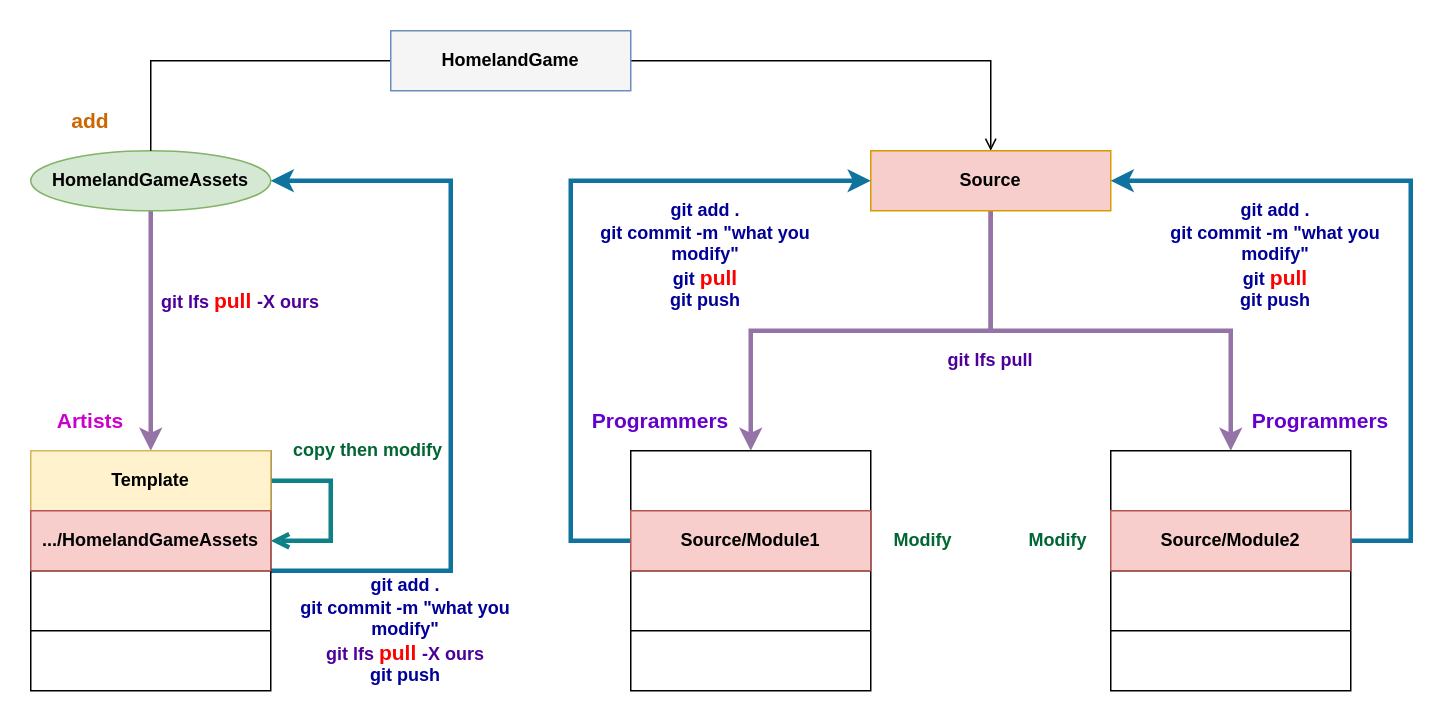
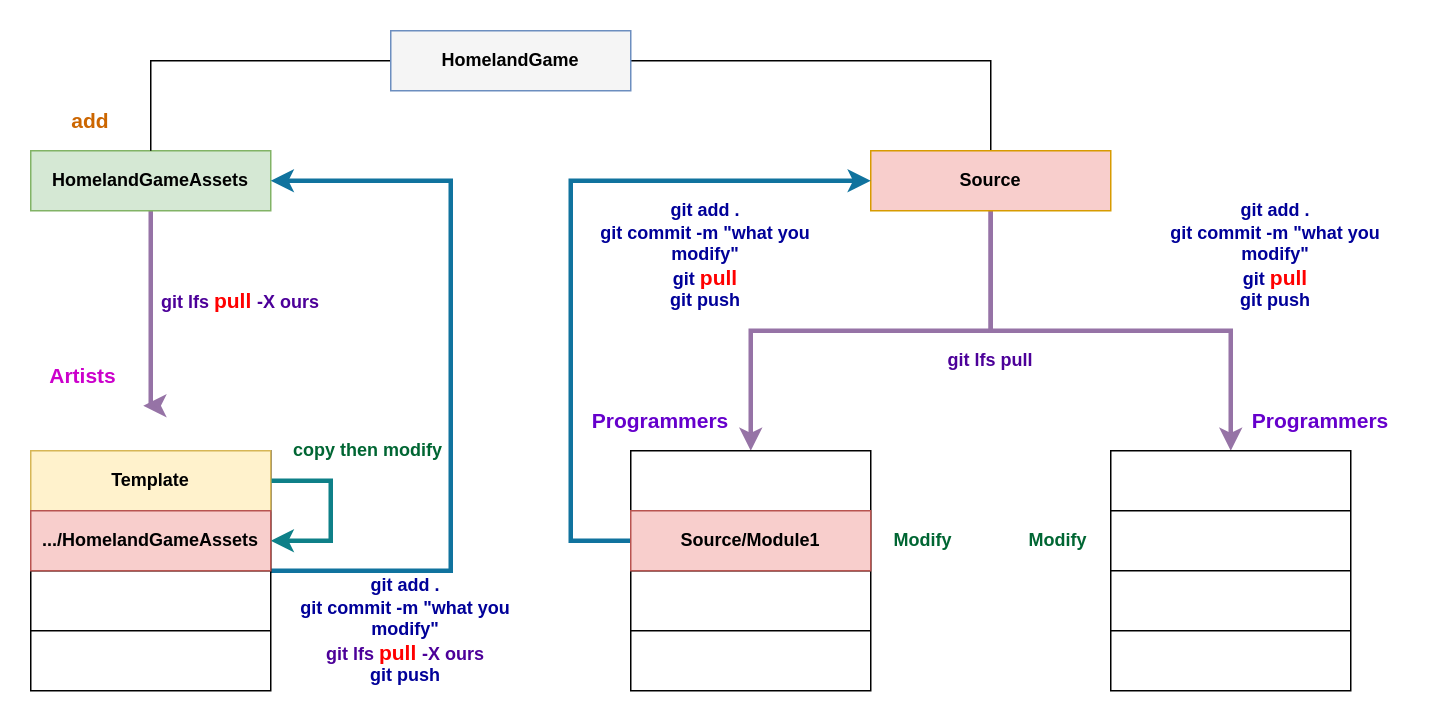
edge "HomelandGame" -> "Source": arrowhead open -> none
node "HomelandGameAssets": shape ellipse -> rectangle
edge "Source/Module2" -> "Source": removed
node "Artists": moved (91, 421) -> (83, 376)
edge "Template" -> ".../HomelandGameAssets": arrowhead open -> classic
node "Source/Module2": removed
